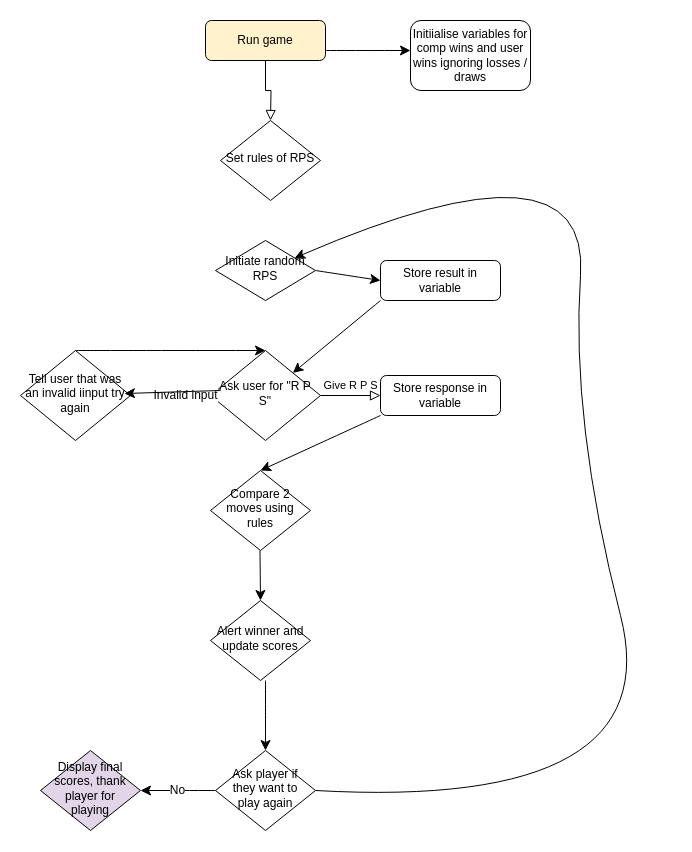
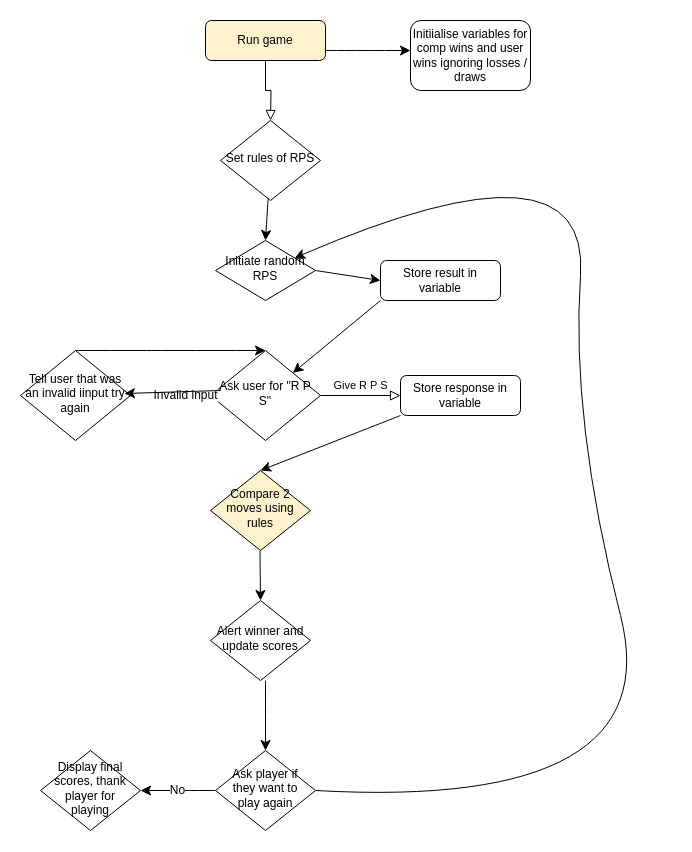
edge "Set rules of RPS" -> "Initiate random RPS": added
node "Store response in variable": moved (441, 396) -> (461, 396)
node "Compare 2 moves using rules": fillcolor #ffffff -> #fff2cc
node "Display final scores, thank player for playing": fillcolor #e1d5e7 -> #ffffff
